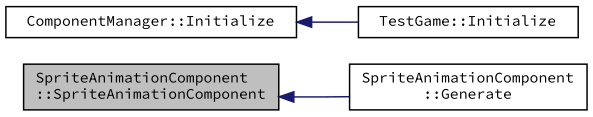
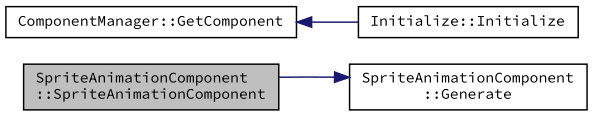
node "ComponentManager::Initialize": label "ComponentManager::Initialize" -> "ComponentManager::GetComponent"
node "TestGame::Initialize": label "TestGame::Initialize" -> "Initialize::Initialize"
edge "SpriteAnimationComponent ::Generate" -> "SpriteAnimationComponent ::SpriteAnimationComponent": reversed
